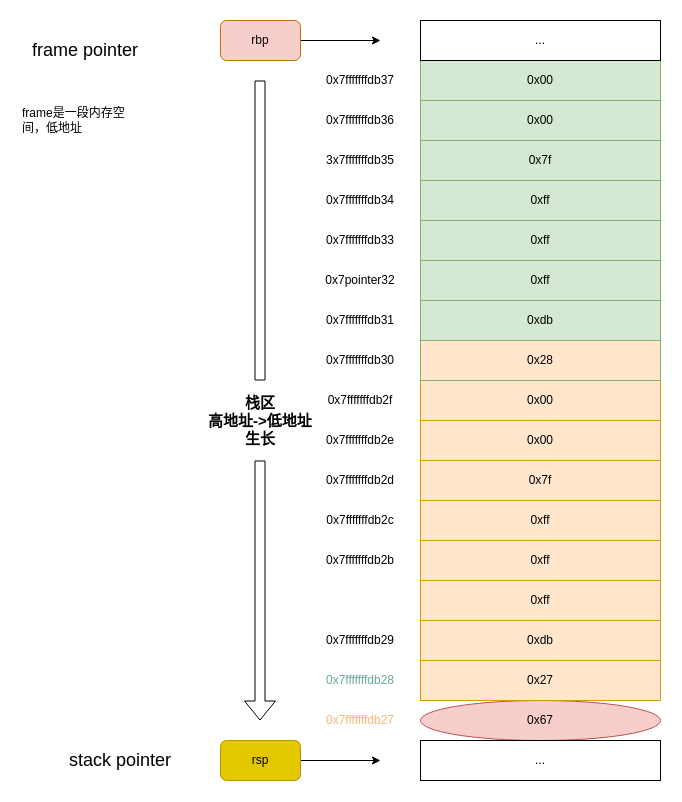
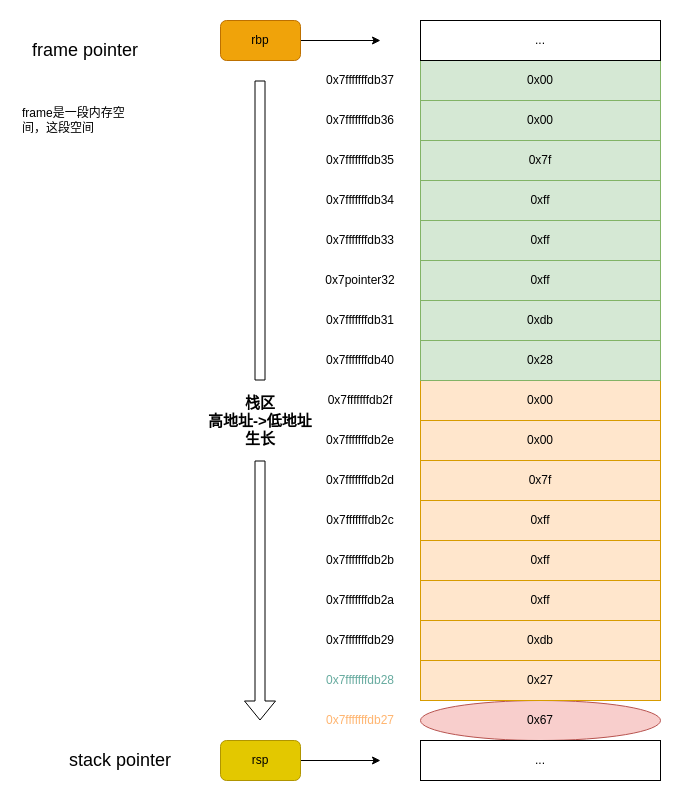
node "rbp": fillcolor #f8cecc -> #f0a30a
node "frame是一段内存空间，低地址": label "frame是一段内存空间，低地址" -> "frame是一段内存空间，这段空间"
node "3x7fffffffdb35": label "3x7fffffffdb35" -> "0x7fffffffdb35"
node "0x7fffffffdb30": label "0x7fffffffdb30" -> "0x7fffffffdb40"
node "0x28": fillcolor #ffe6cc -> #d5e8d4
node "0x7fffffffdb2a": added
